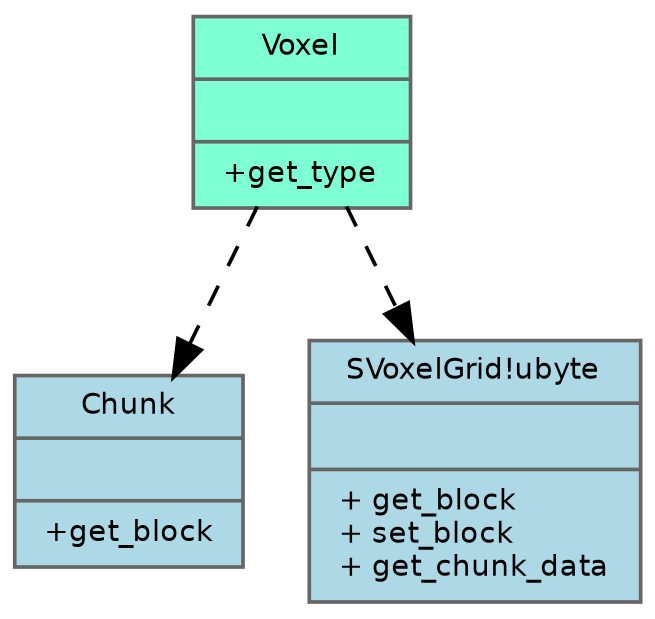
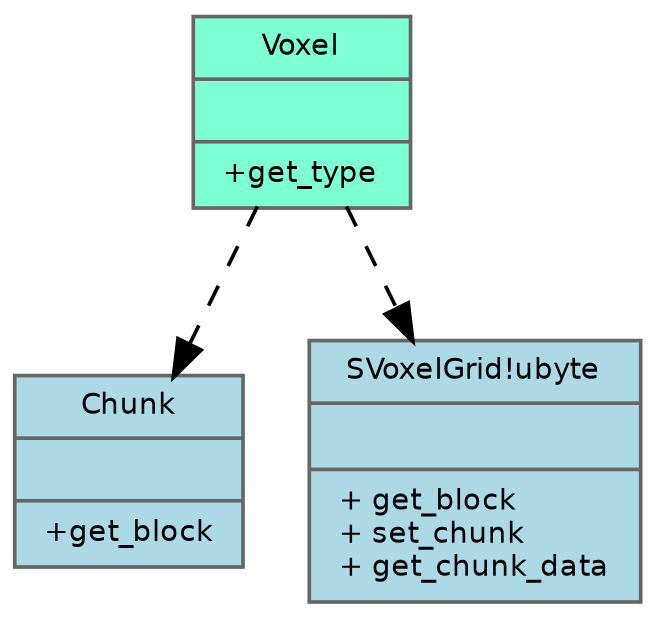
node "SVoxelGrid!ubyte": text "+ set_block" -> "+ set_chunk"
